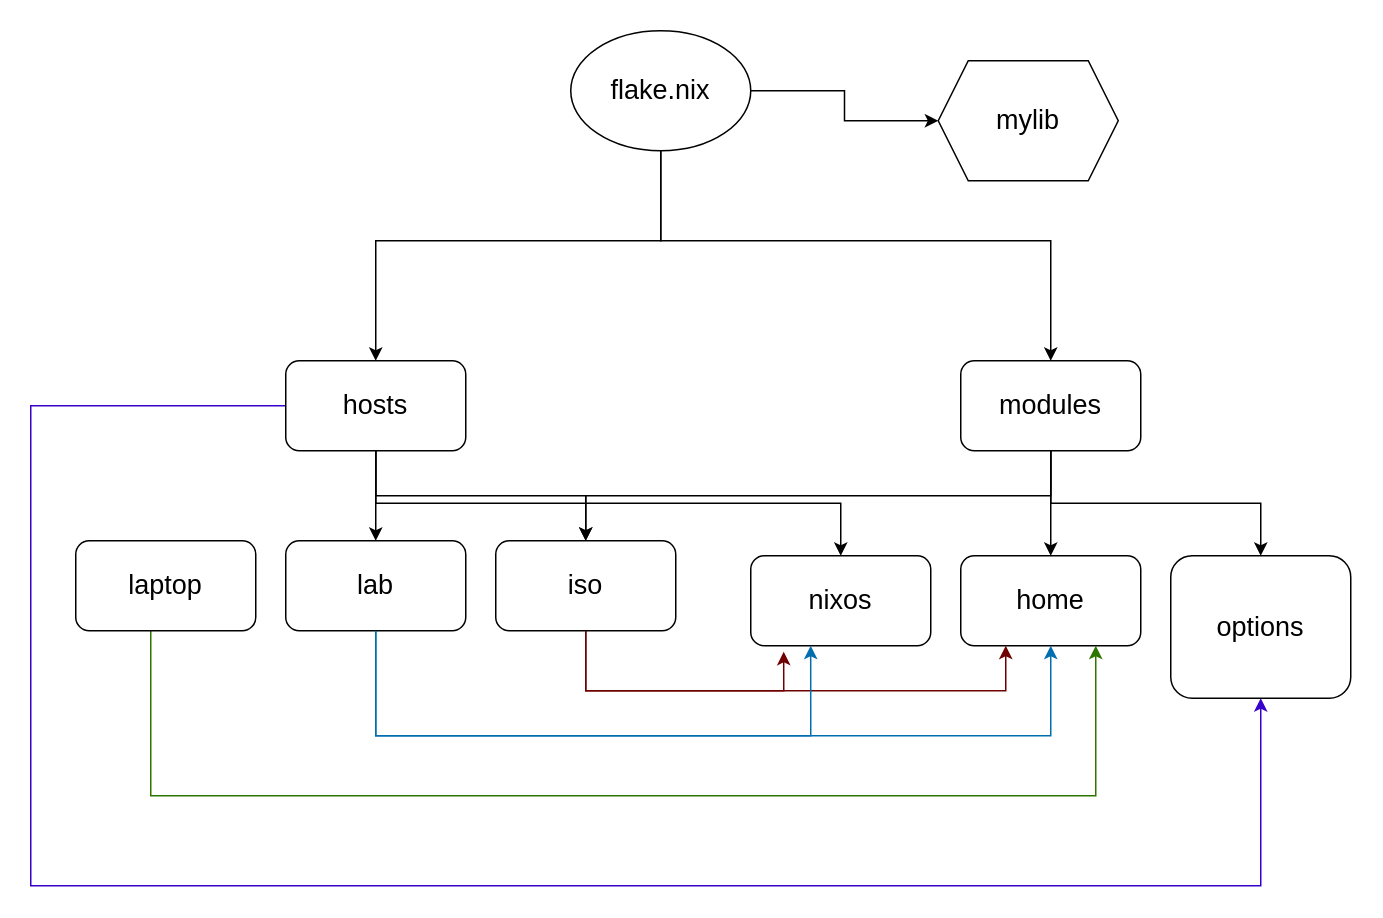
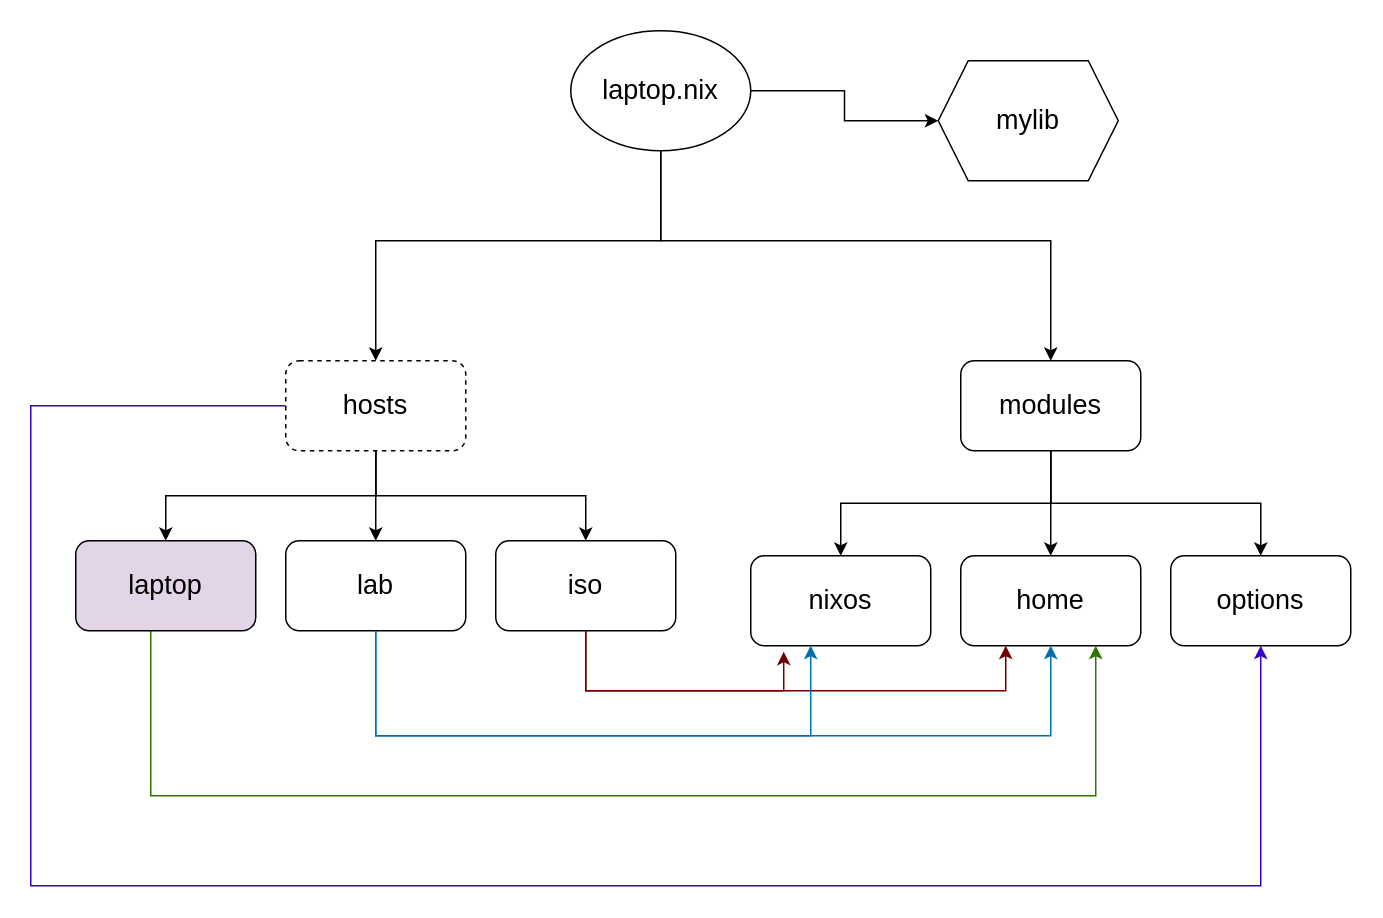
node "flake.nix": label "flake.nix" -> "laptop.nix"
node "hosts": style solid -> dashed
edge "modules" -> "iso": now "modules" -> "nixos"
edge "hosts" -> "nixos": now "hosts" -> "laptop"
node "laptop": fillcolor #ffffff -> #e1d5e7
node "options": size 180x143 -> 180x90
